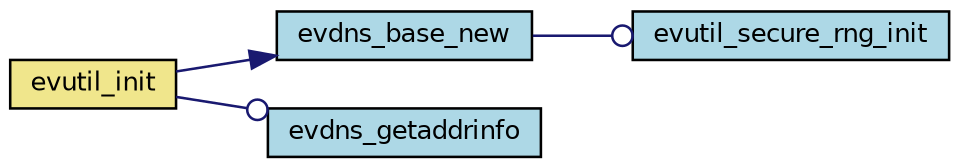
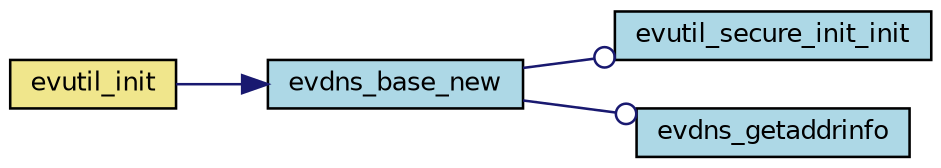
node "evutil_secure_rng_init": label "evutil_secure_rng_init" -> "evutil_secure_init_init"
edge "evutil_init" -> "evdns_getaddrinfo": now "evdns_base_new" -> "evdns_getaddrinfo"
